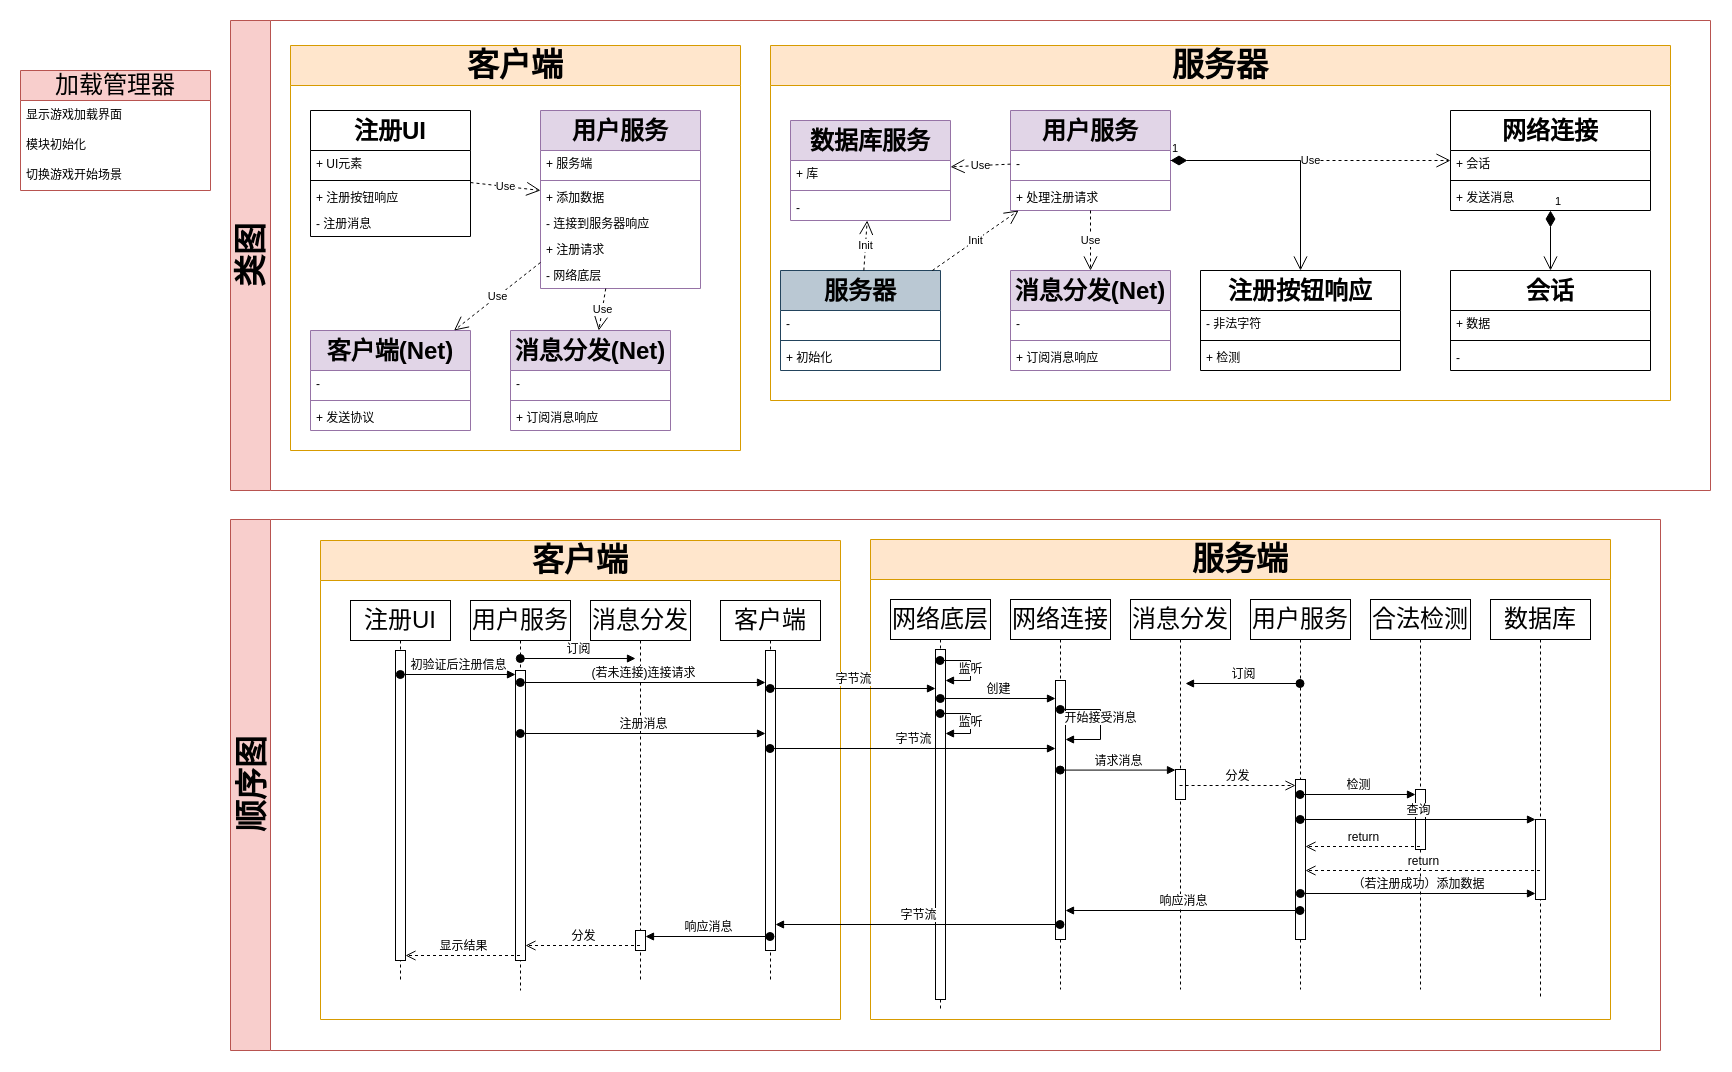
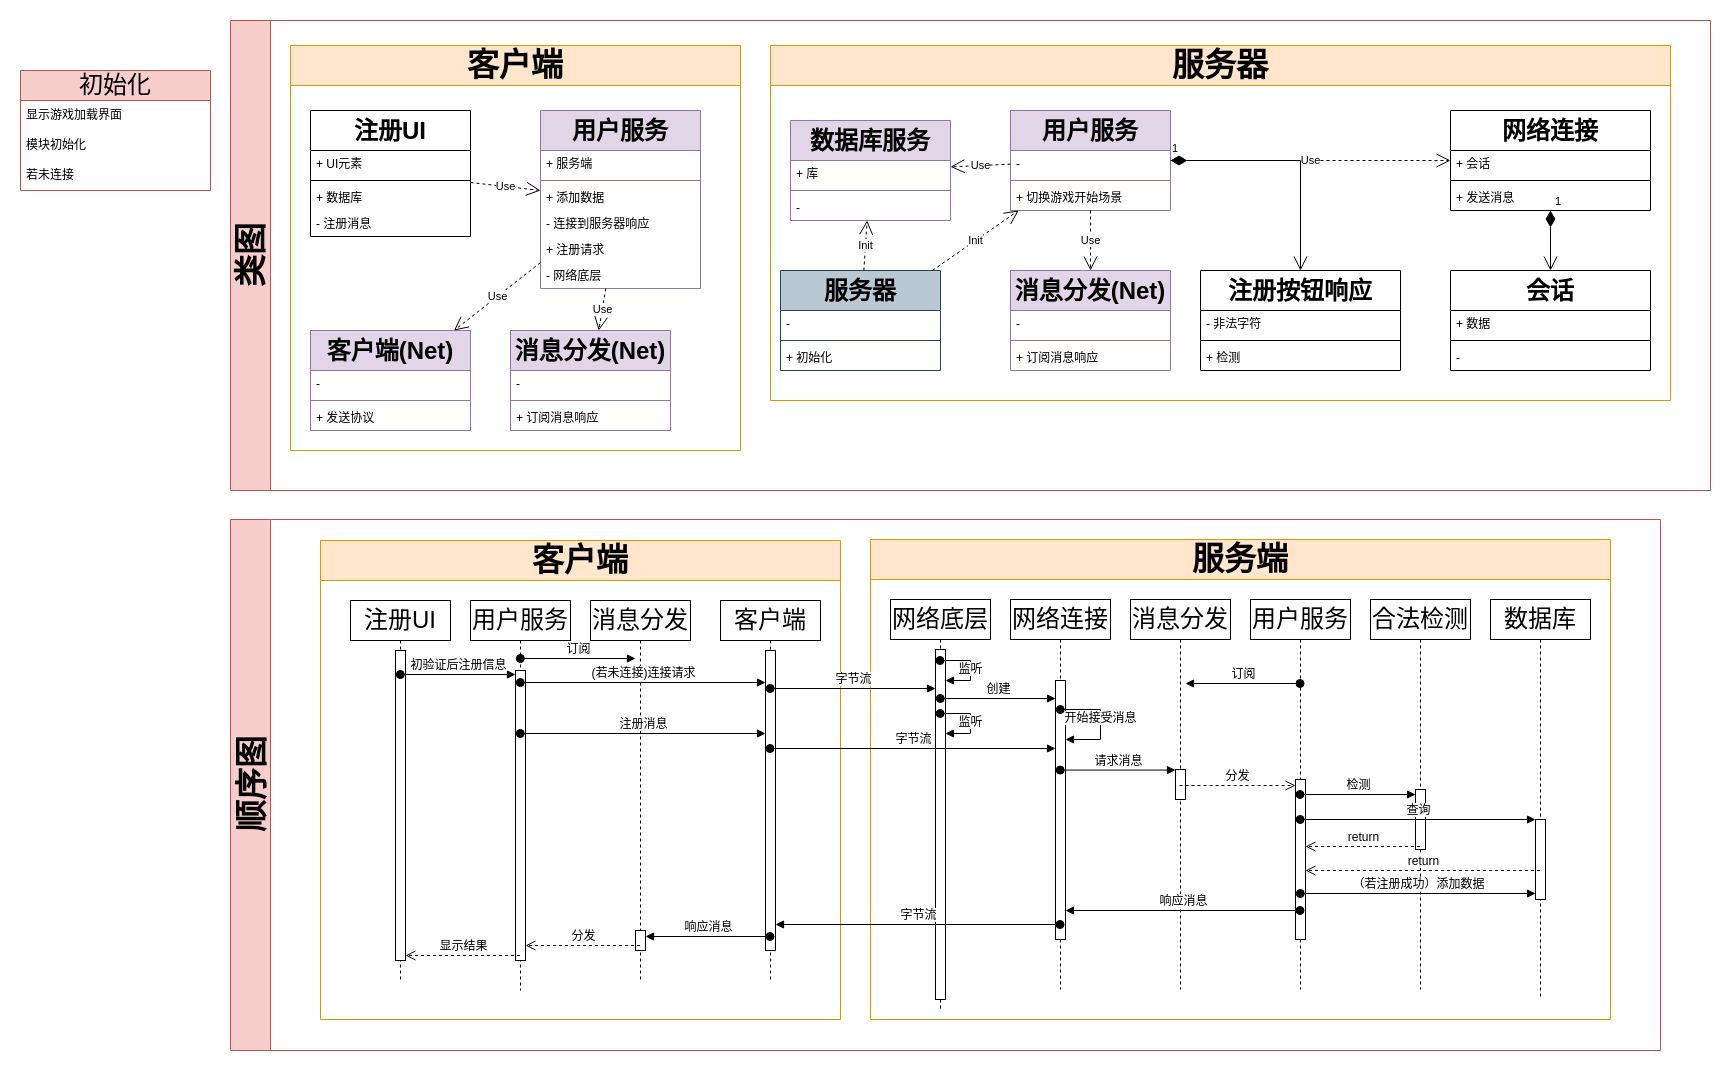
node "加载管理器": label "加载管理器" -> "初始化"
node "切换游戏开始场景": label "切换游戏开始场景" -> "若未连接"
node "+ 注册按钮响应": label "+ 注册按钮响应" -> "+ 数据库"
node "+ 处理注册请求": label "+ 处理注册请求" -> "+ 切换游戏开始场景"
